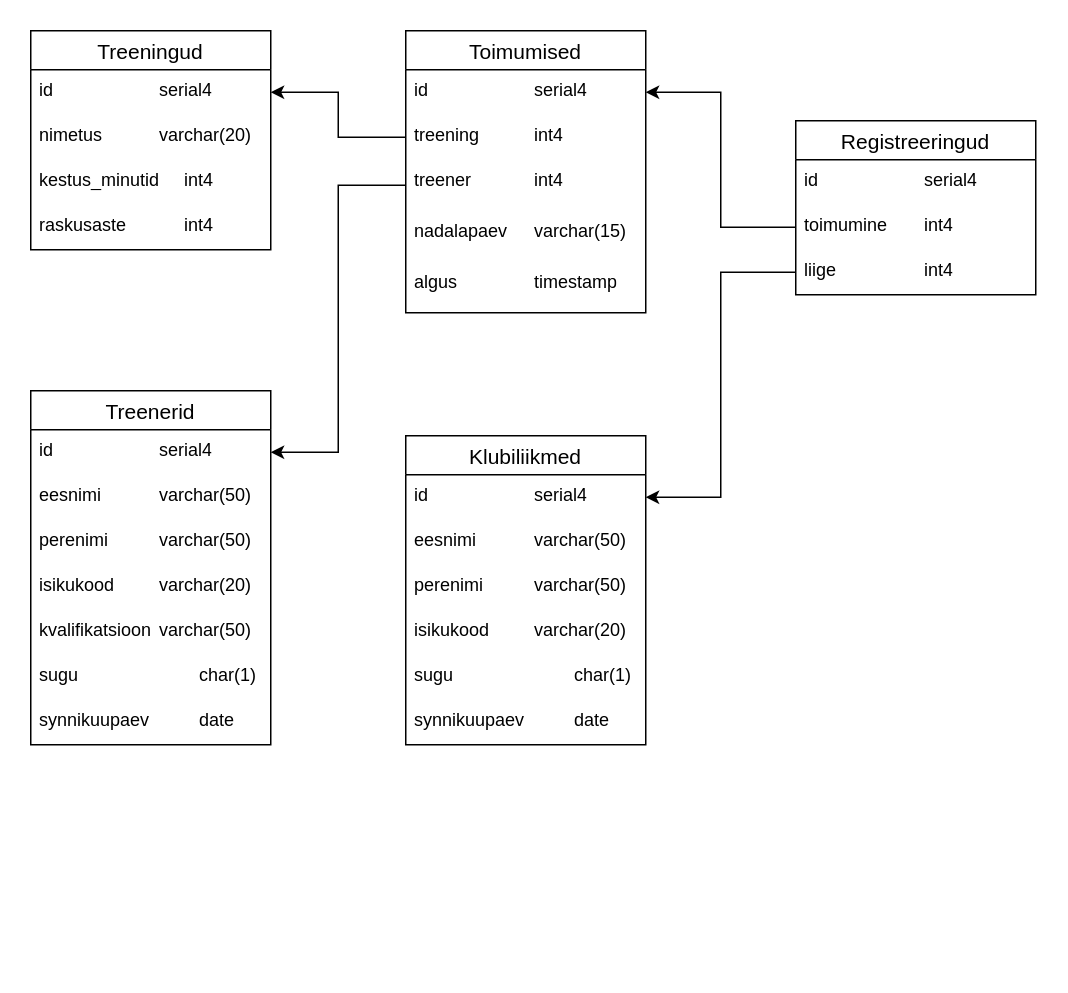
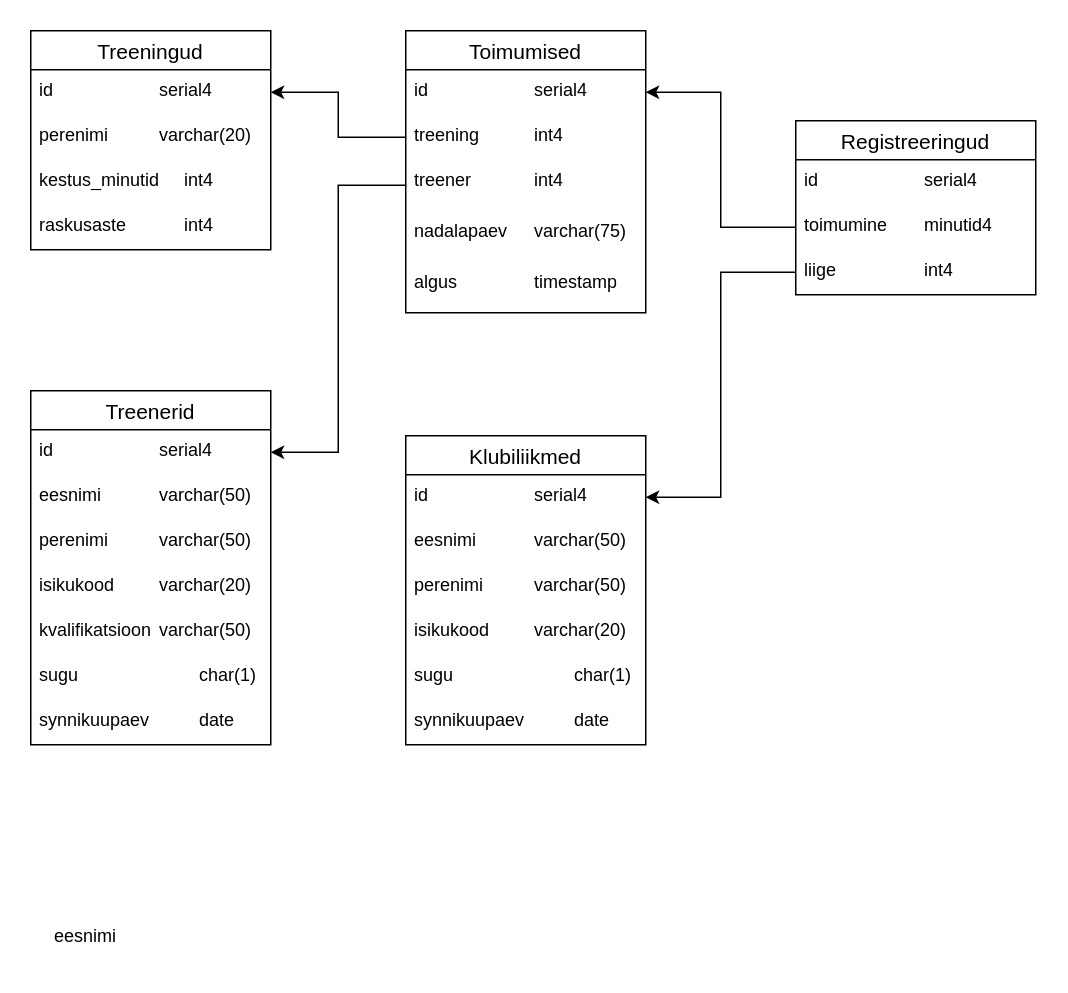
node "nimetus varchar(20)": label "nimetus varchar(20)" -> "perenimi varchar(20)"
node "toimumine int4": label "toimumine int4" -> "toimumine minutid4"
node "nadalapaev varchar(15)": label "nadalapaev varchar(15)" -> "nadalapaev varchar(75)"
node "eesnimi": added
